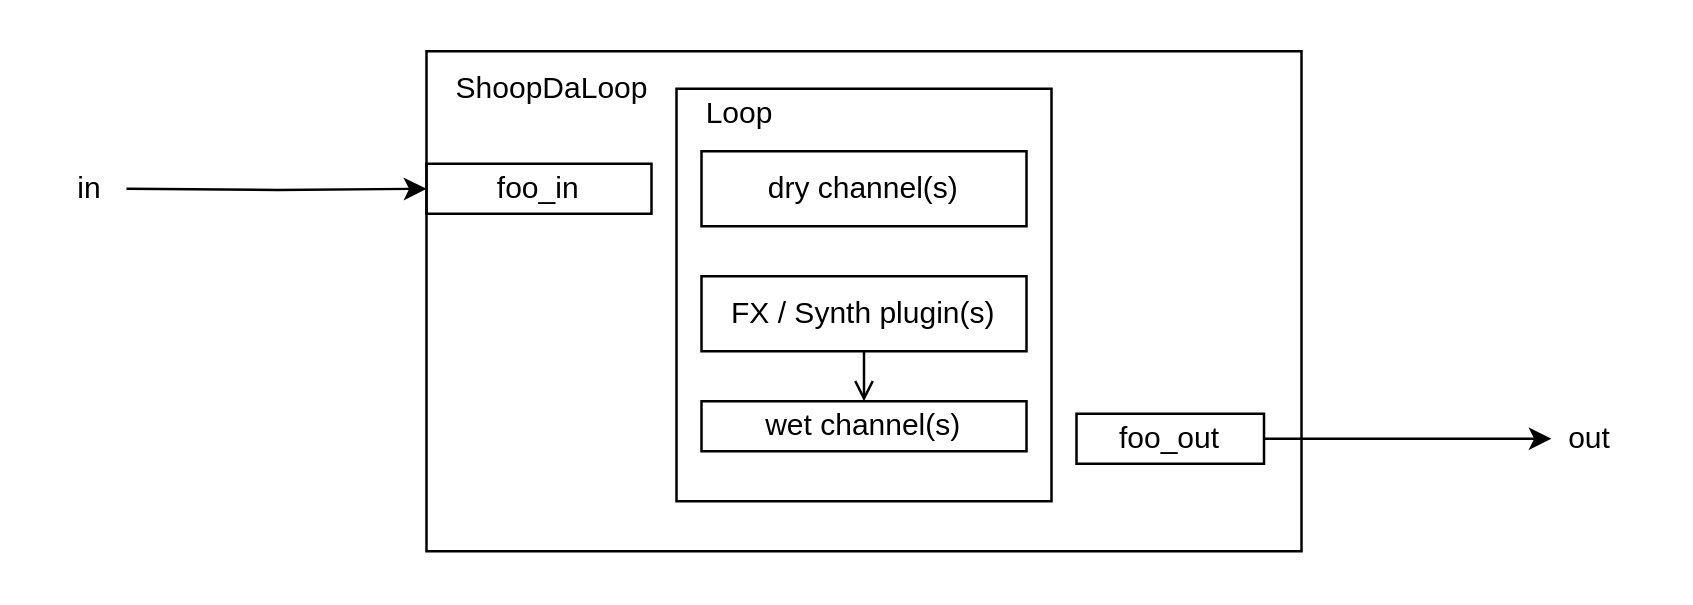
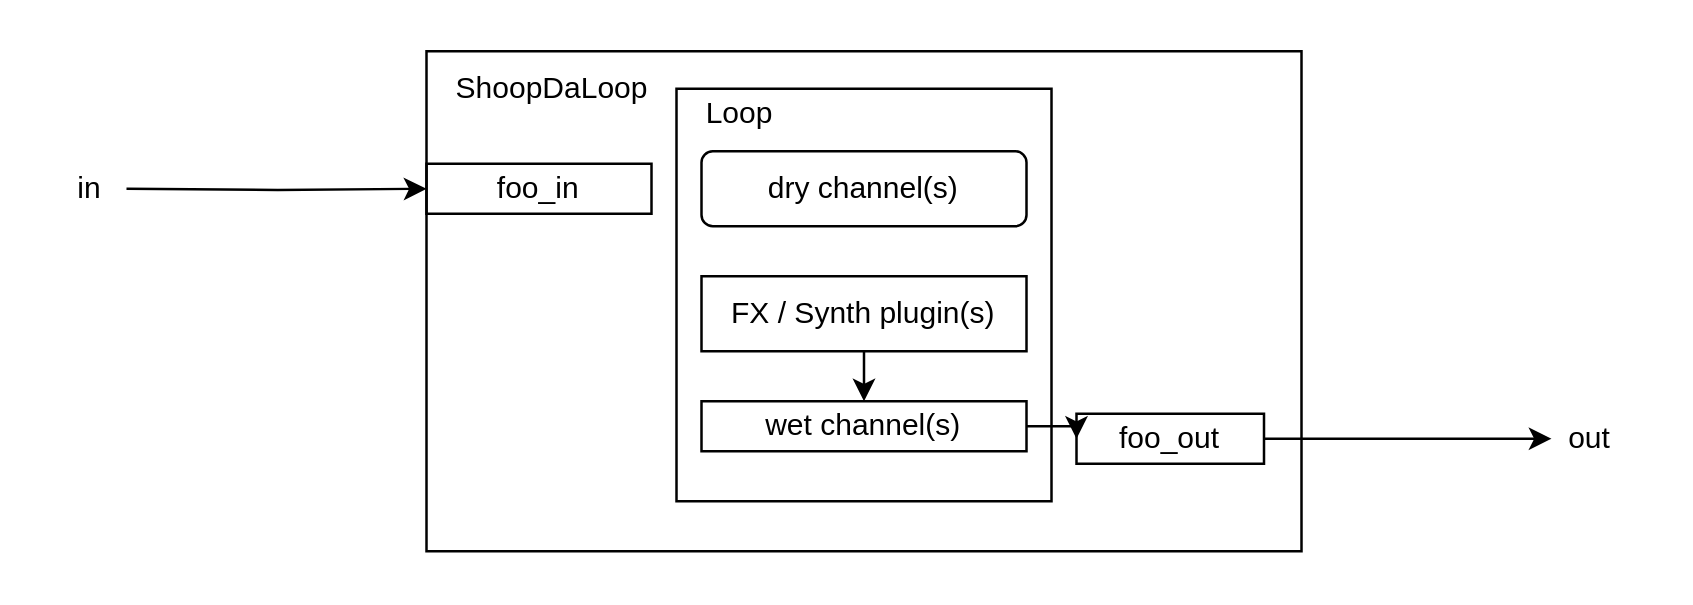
node "dry channel(s)": shape rectangle -> rounded rectangle
edge "FX / Synth plugin(s)" -> "wet channel(s)": arrowhead open -> classic
edge "wet channel(s)" -> "foo_out": added
